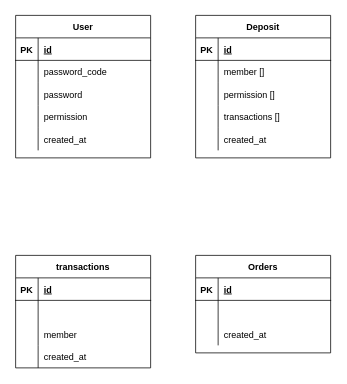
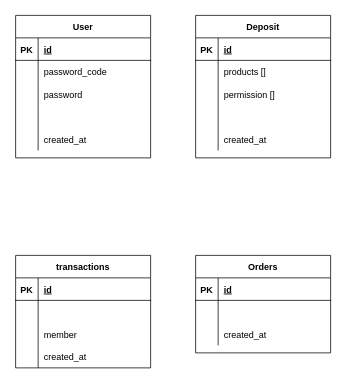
node "member []": label "member []" -> "products []"
node "permission": removed
node "transactions []": removed
